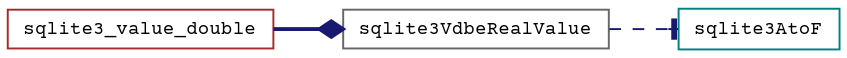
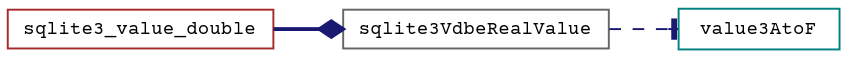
node "sqlite3AtoF": label "sqlite3AtoF" -> "value3AtoF"
